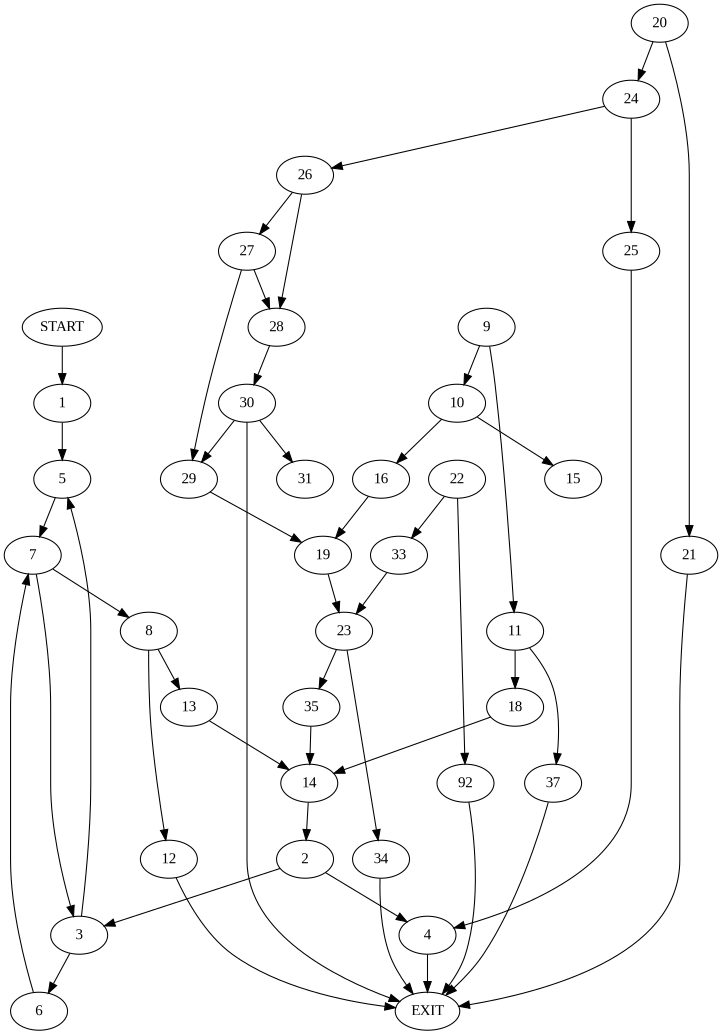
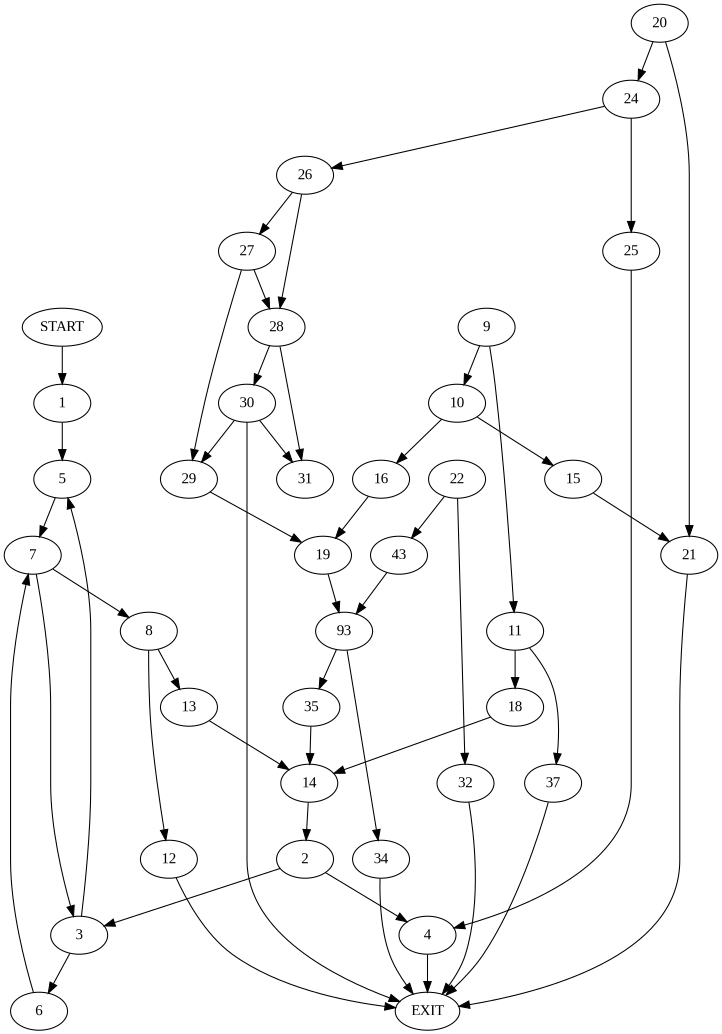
edge "28" -> "31": added
edge "15" -> "21": added
node "33": label "33" -> "43"
node "23": label "23" -> "93"
node "92": label "92" -> "32"
